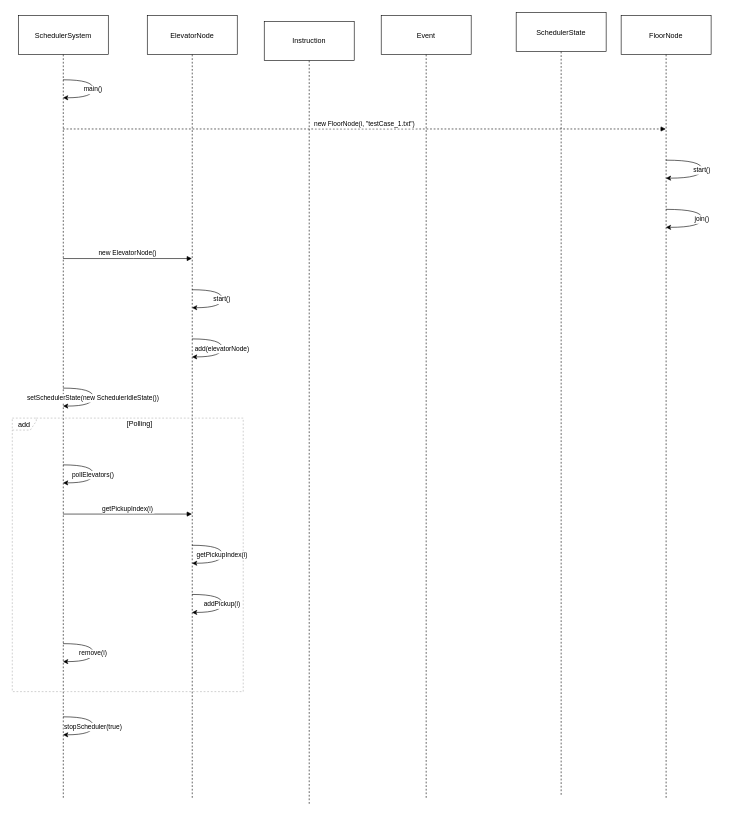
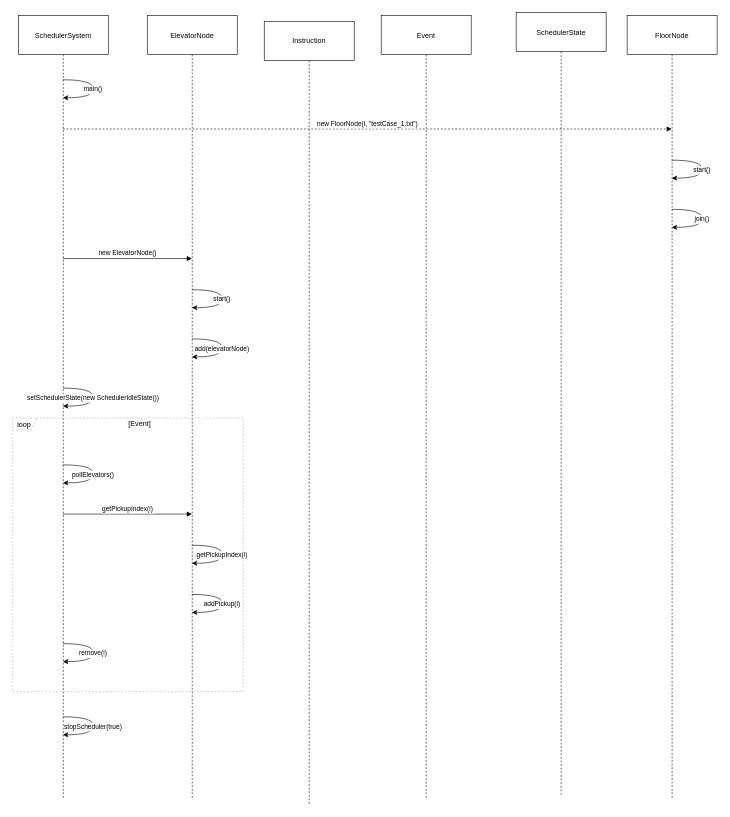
node "FloorNode": moved (666, 407) -> (672, 407)
node "add": label "add" -> "loop"
node "[Polling]": label "[Polling]" -> "[Event]"
